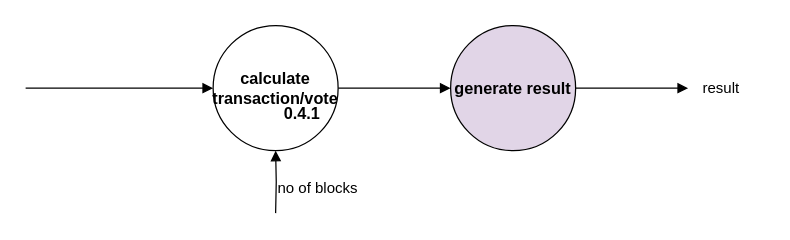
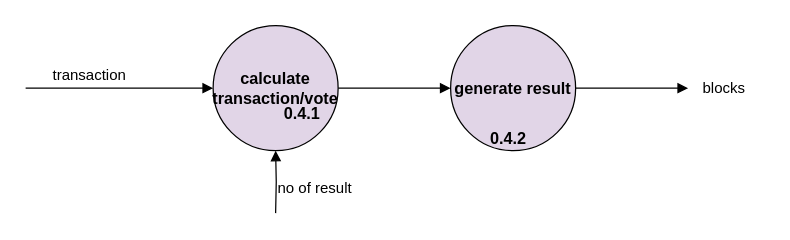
node "transaction": added
node "calculate transaction/vote": fillcolor #ffffff -> #e1d5e7
node "result": label "result" -> "blocks"
node "0.4.2": added
node "no of blocks": label "no of blocks" -> "no of result"
